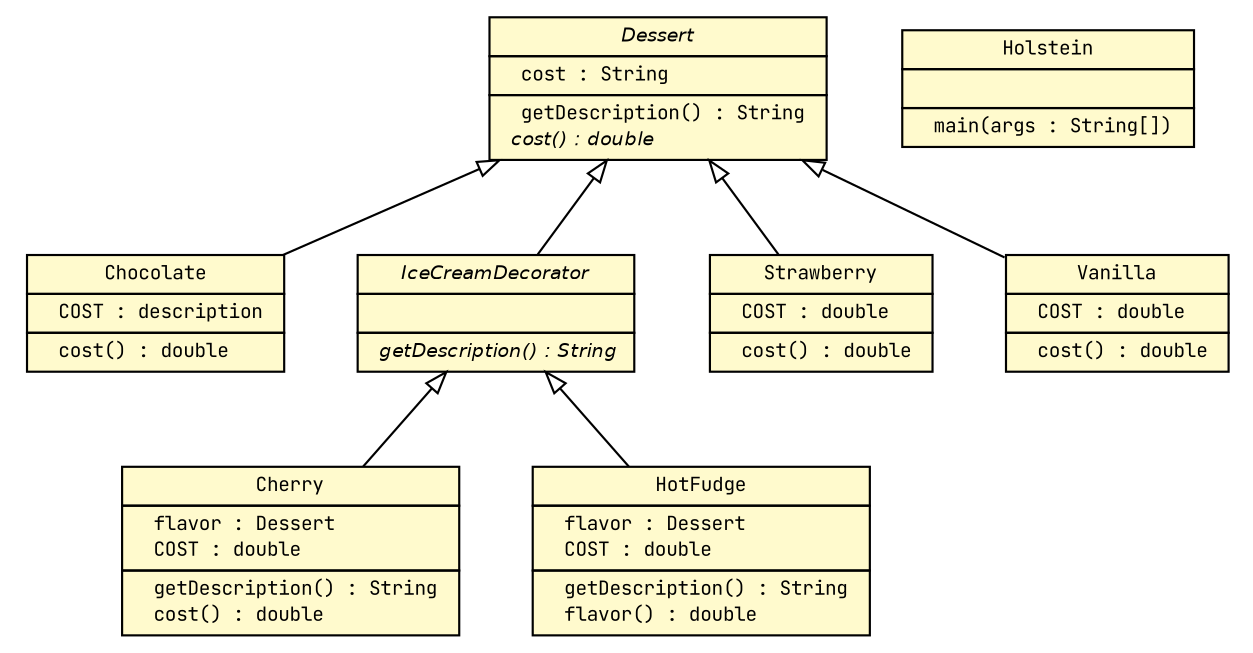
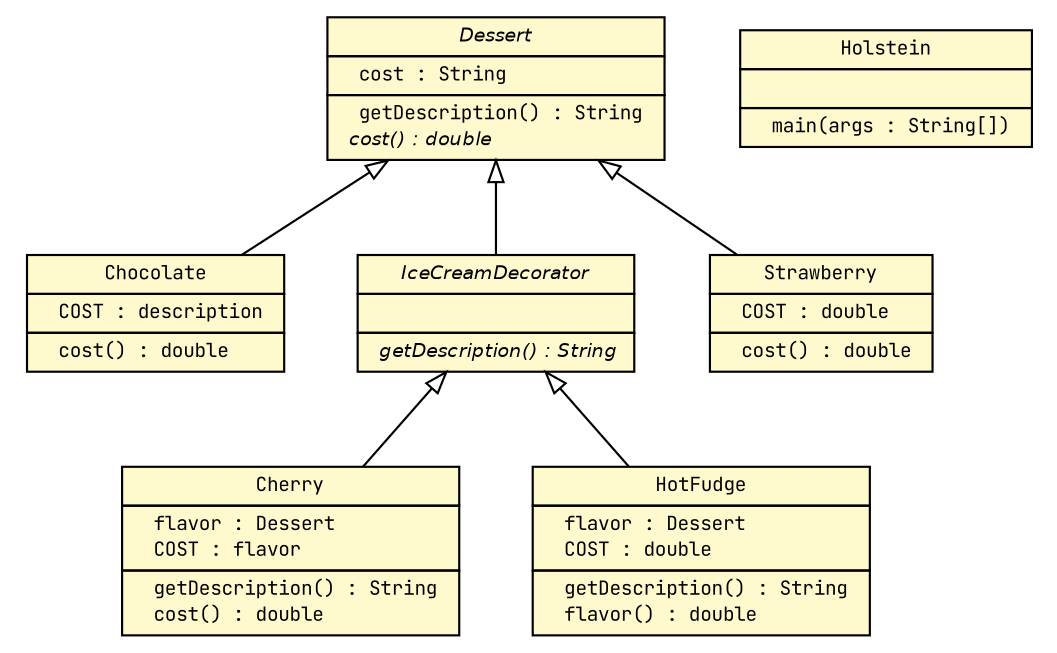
node "Vanilla": removed
node "Cherry": text "COST : double" -> "COST : flavor"
